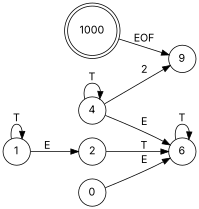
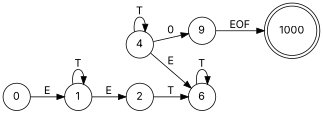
edge "1000" -> "9": reversed
edge "4" -> "9": label "2" -> "0"
edge "0" -> "6": now "0" -> "1"
